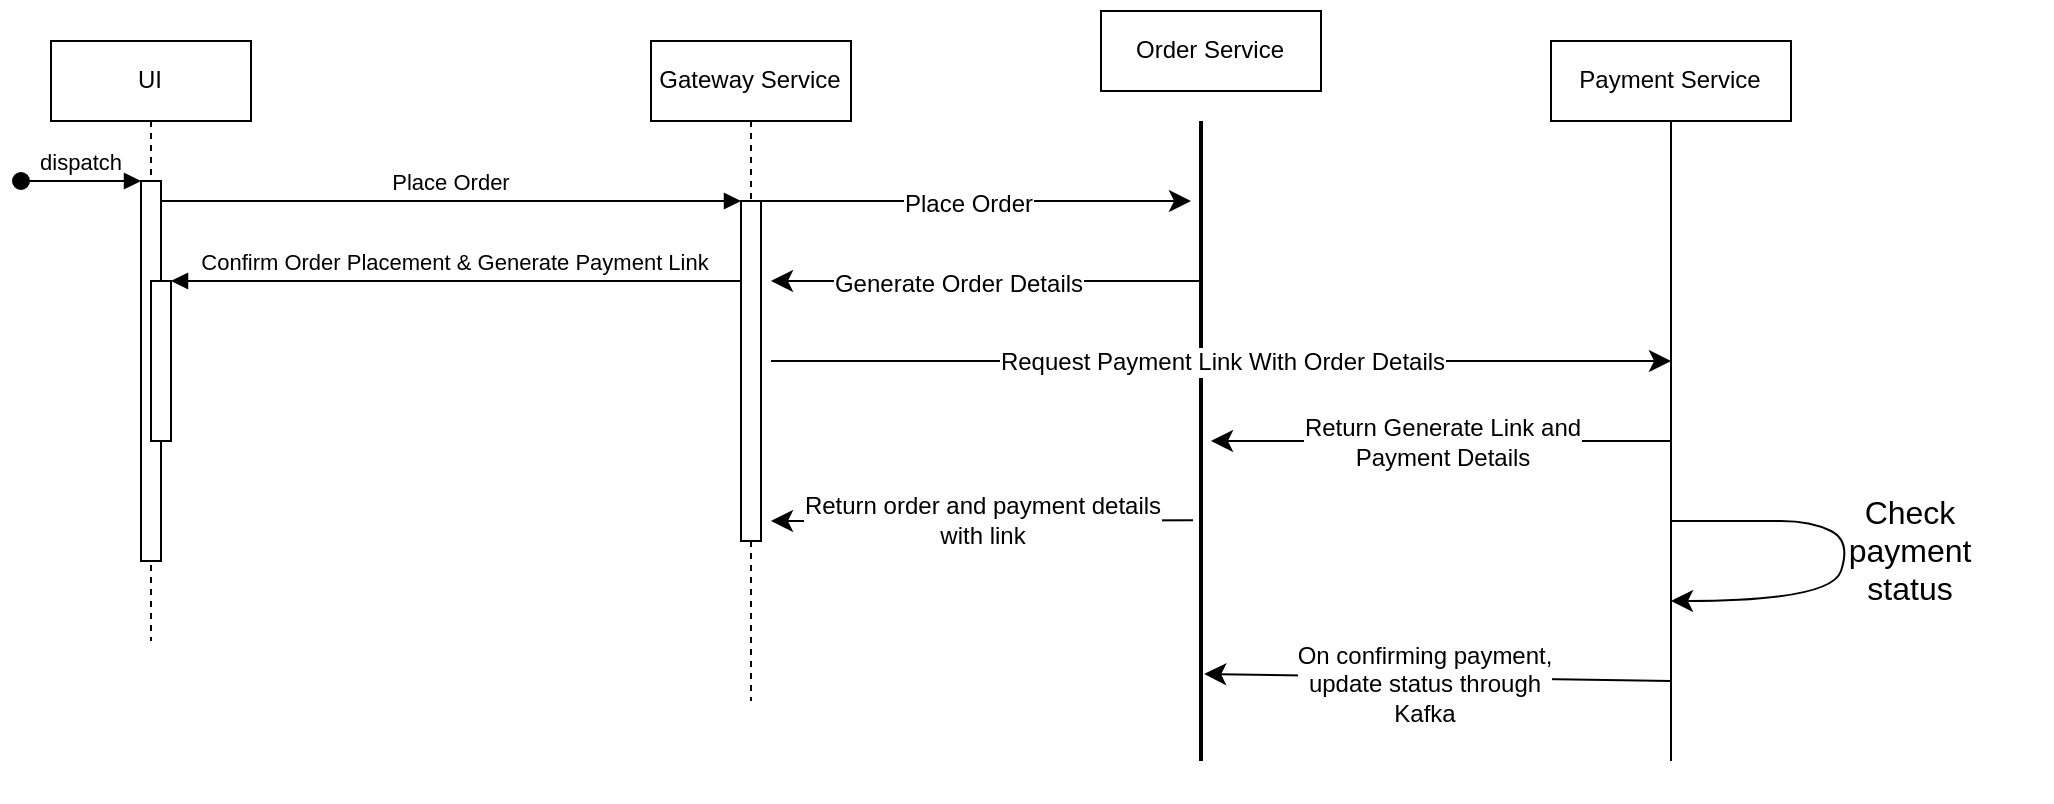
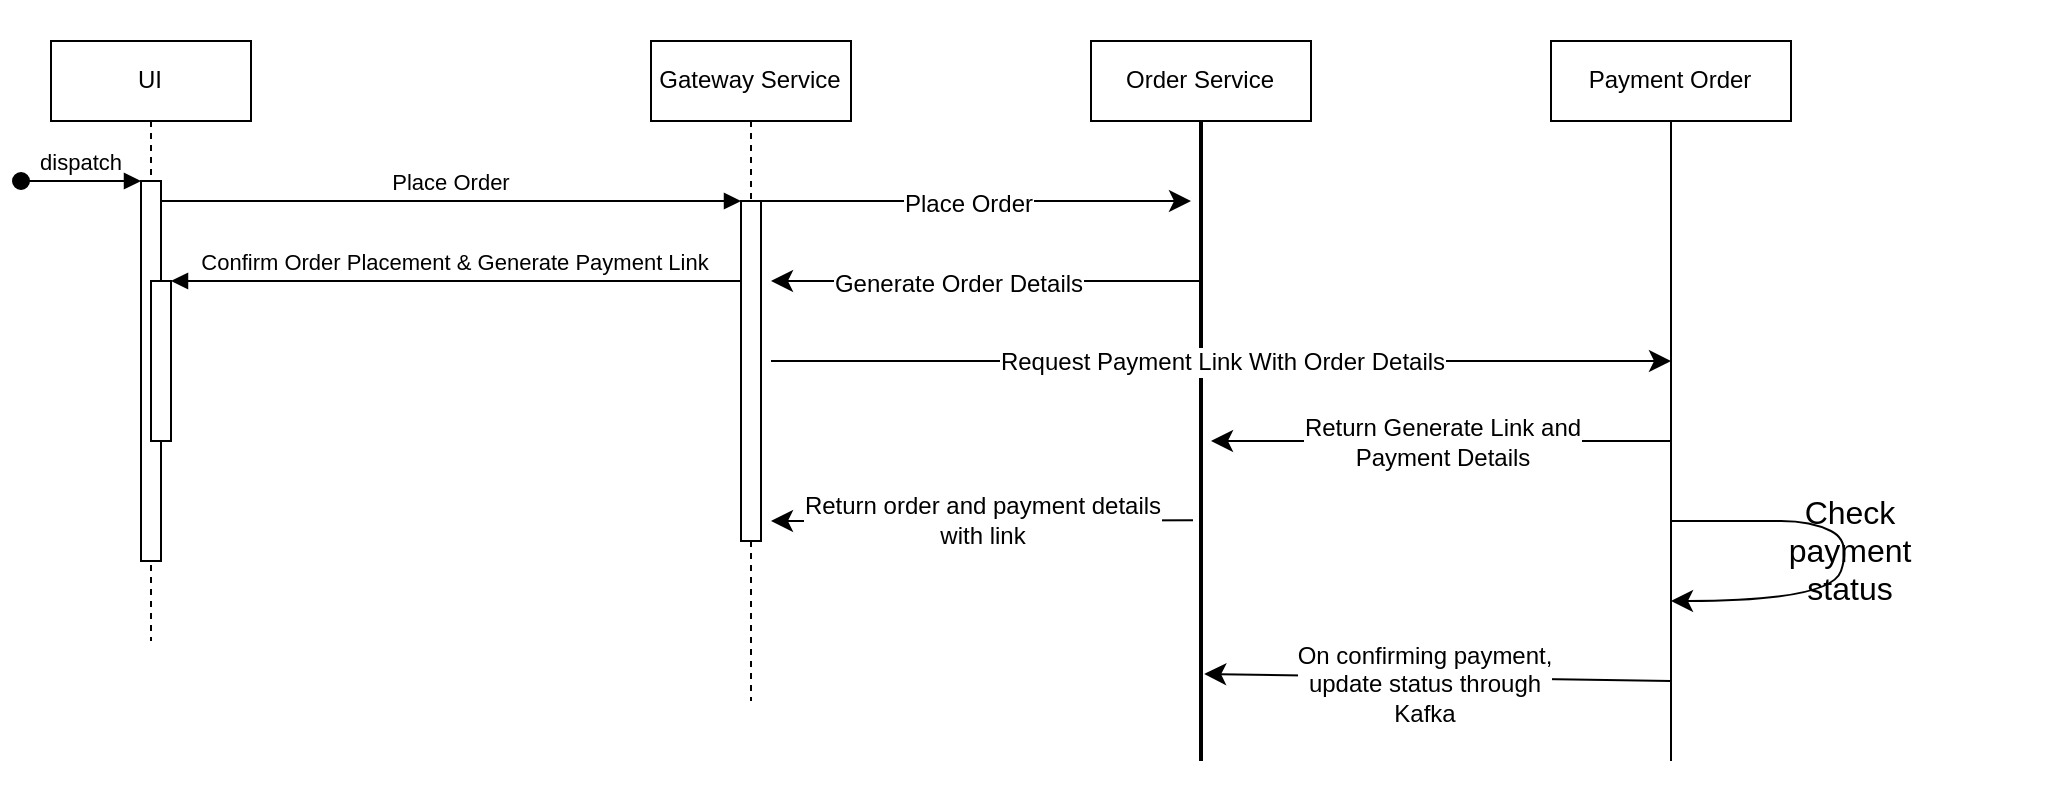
node "Order Service": moved (1211, 51) -> (1201, 81)
node "Payment Service": label "Payment Service" -> "Payment Order"
node "Check payment status": moved (1911, 551) -> (1851, 551)
